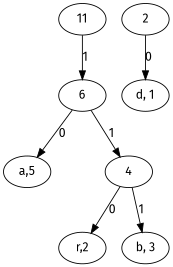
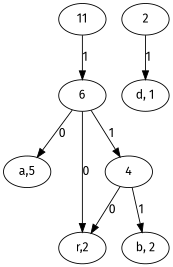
edge "2" -> "d, 1": label "0" -> "1"
edge "6" -> "r,2": added, label "0"
node "b, 3": label "b, 3" -> "b, 2"
